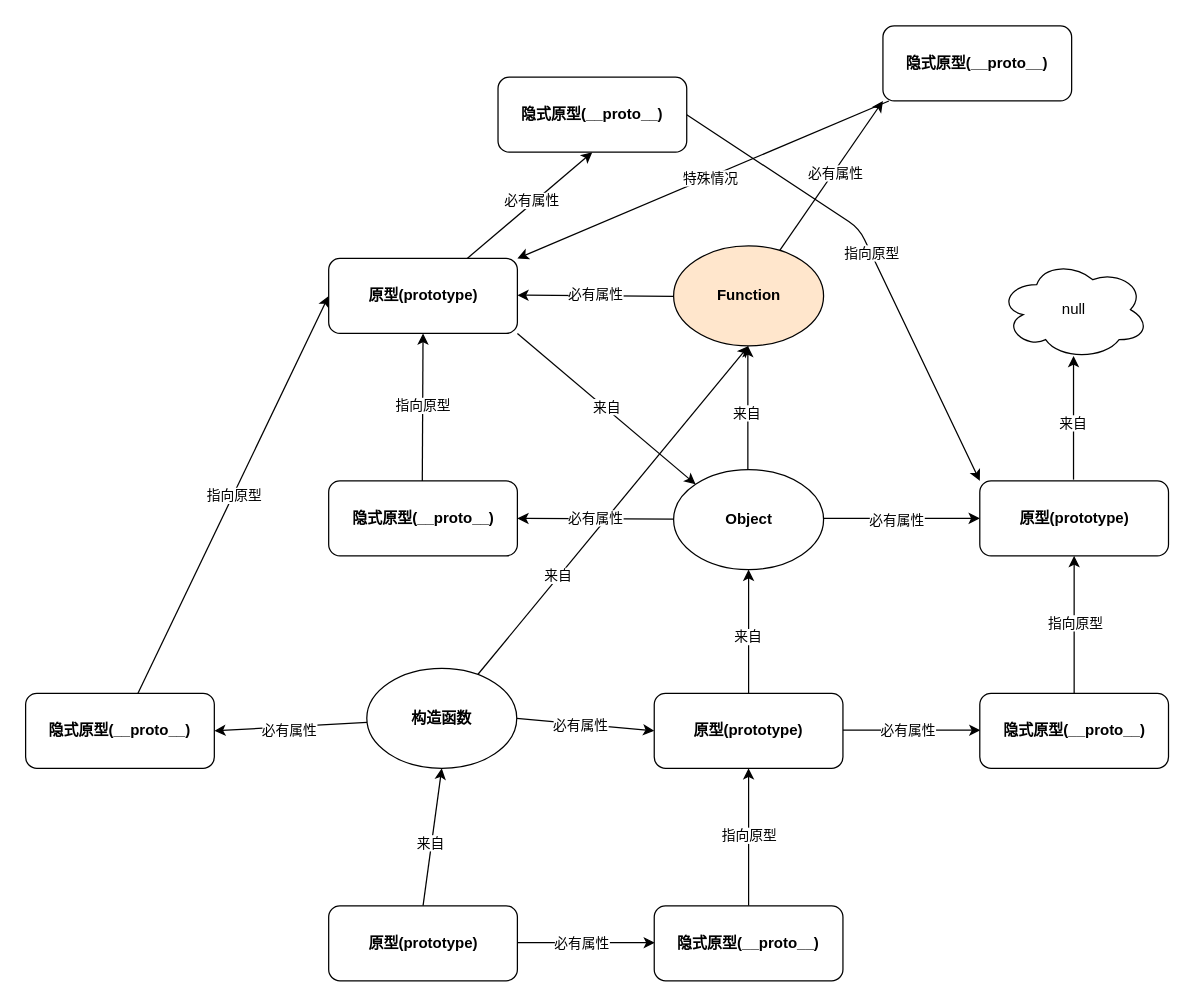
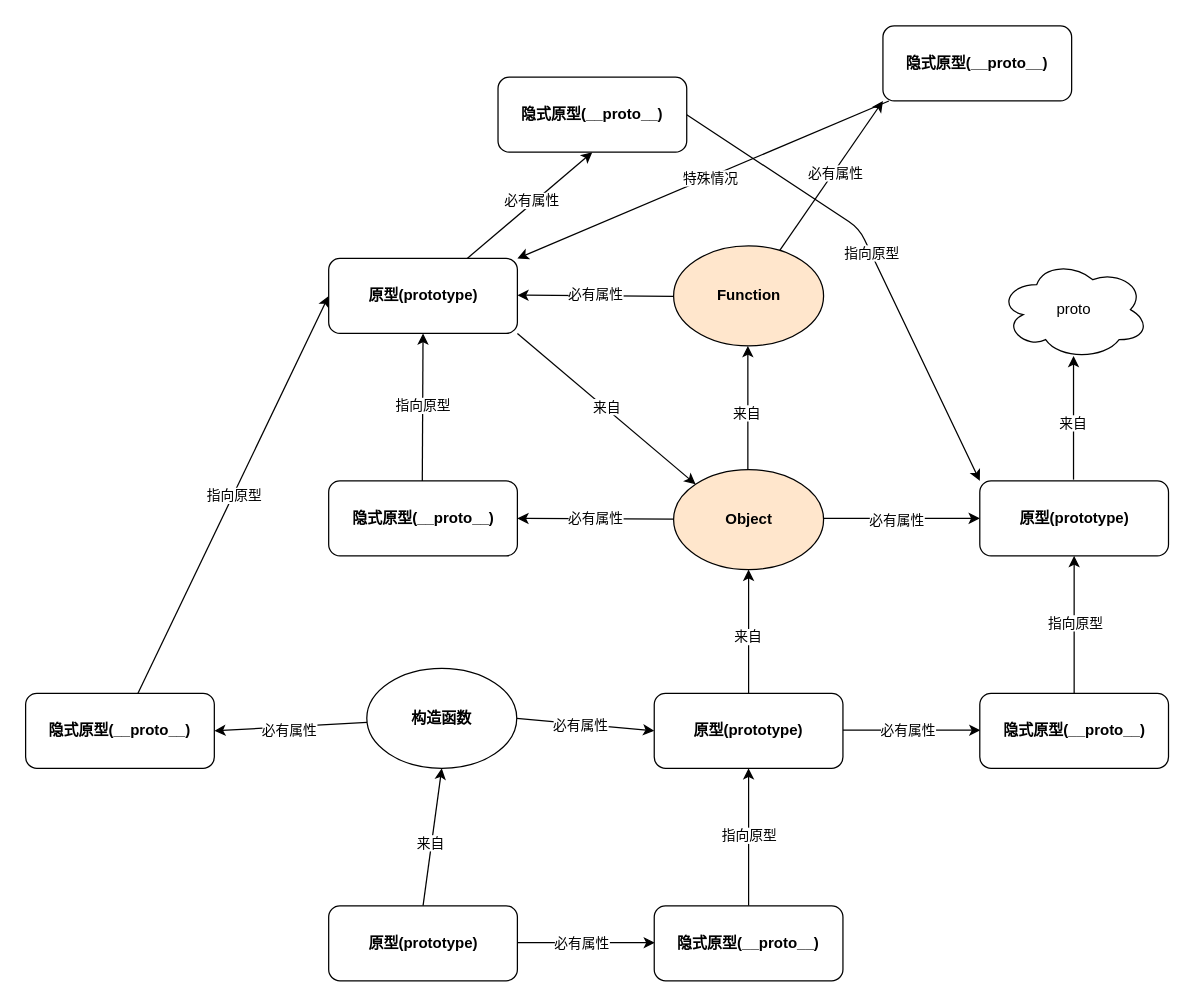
node "null": label "null" -> "proto"
edge "构造函数" -> "Function": removed, label "来自"
node "Object": fillcolor #ffffff -> #ffe6cc
